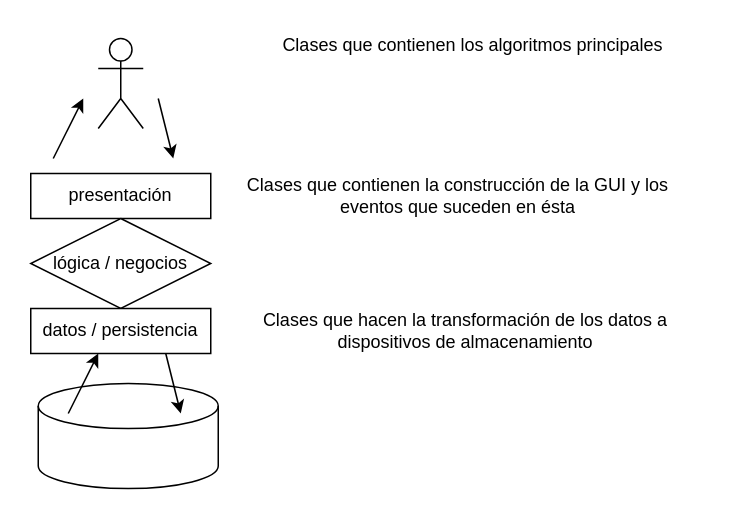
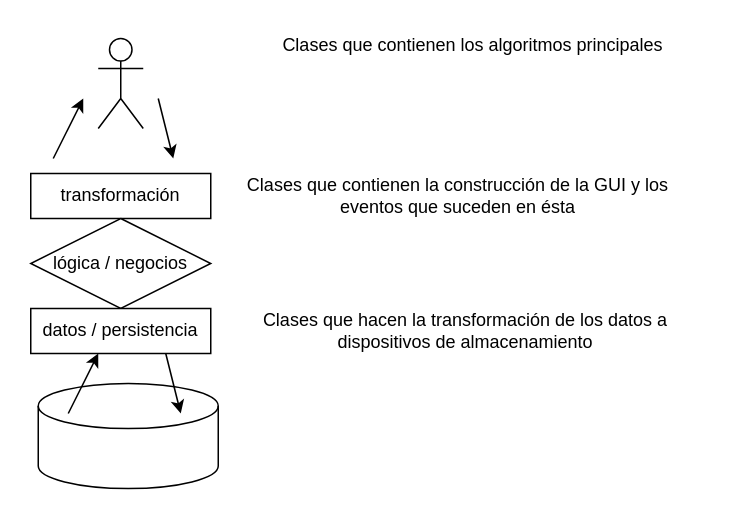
node "presentación": label "presentación" -> "transformación"
